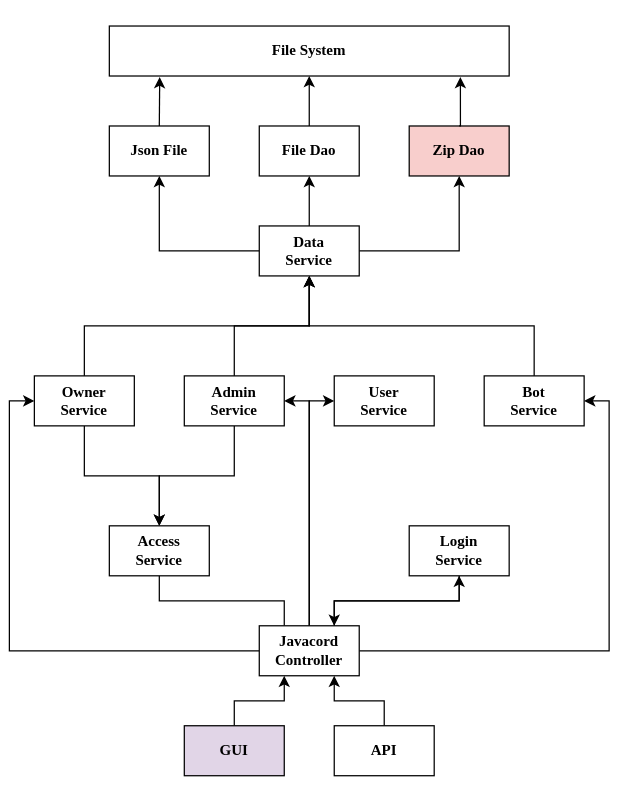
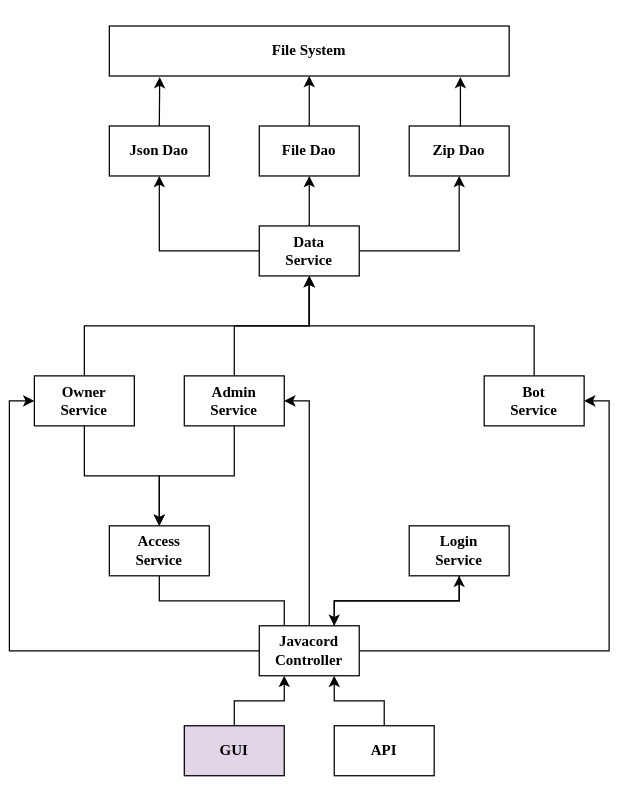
node "Json File": label "Json File" -> "Json Dao"
node "Zip Dao": fillcolor #f8cecc -> #ffffff
edge "Javacord Controller" -> "User Service": removed
node "User Service": removed
